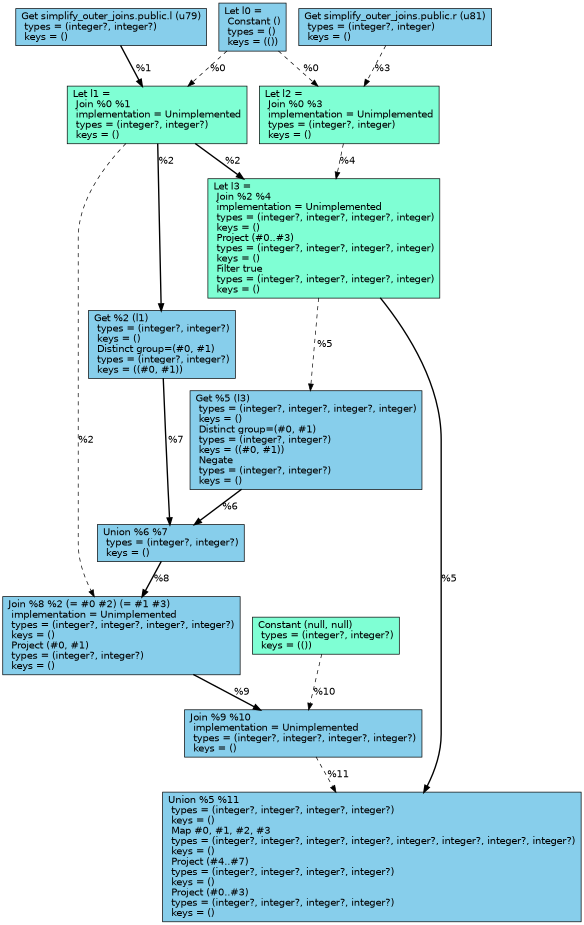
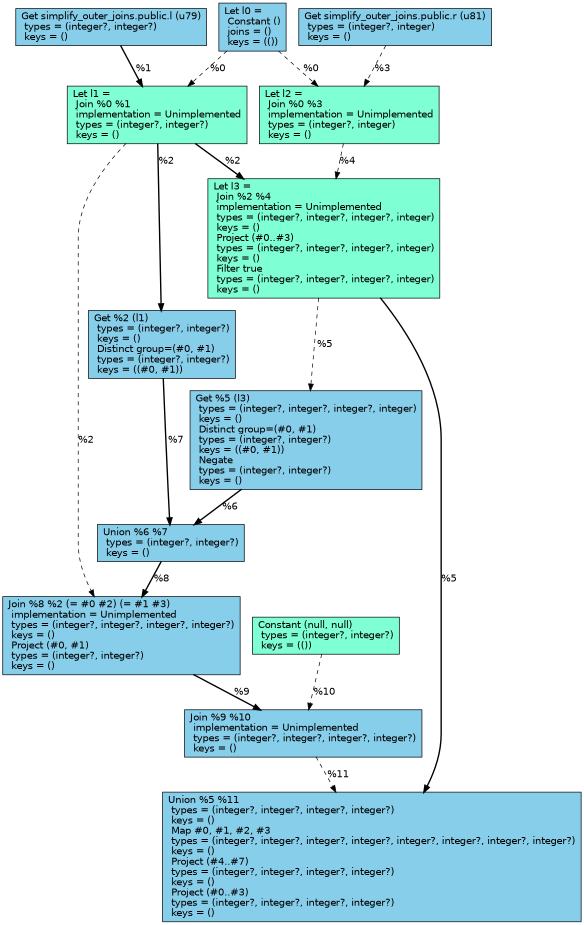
node "Let l0 = Constant () types = () keys = (())": label "Let l0 = Constant () types = () keys = (())" -> "Let l0 = Constant () joins = () keys = (())"
